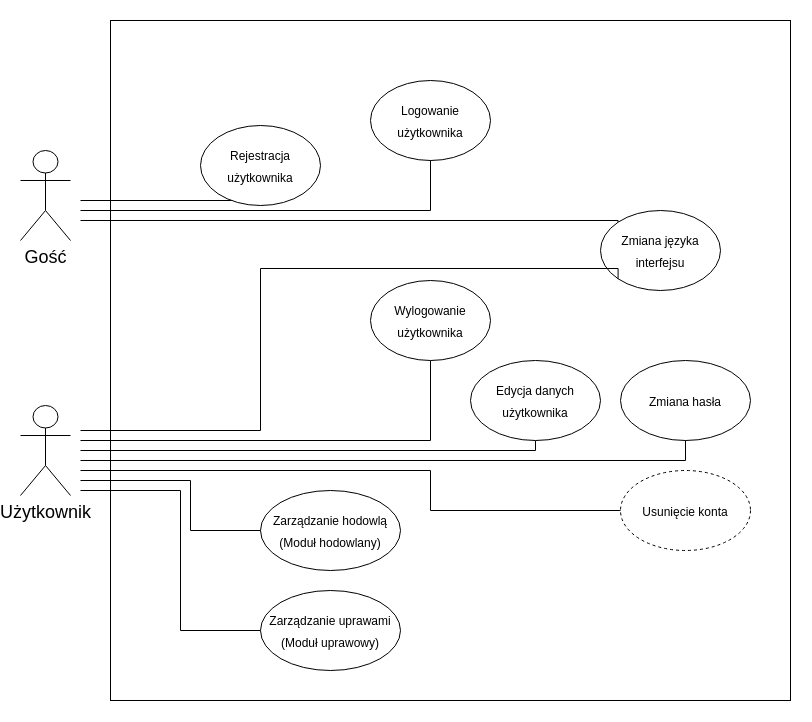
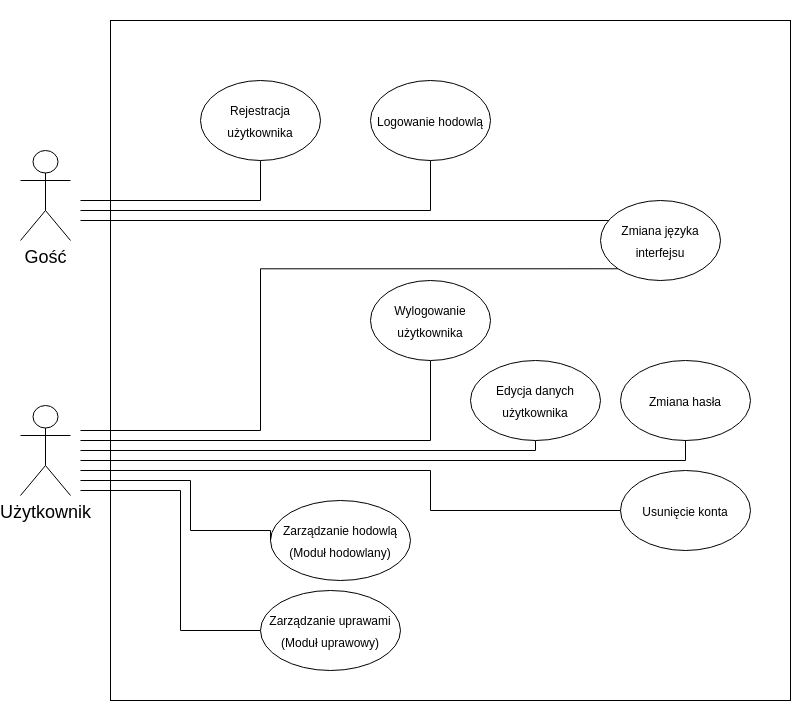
node "Logowanie użytkownika": label "Logowanie użytkownika" -> "Logowanie hodowlą"
node "Rejestracja użytkownika": moved (261, 166) -> (261, 121)
node "Zmiana języka interfejsu": moved (661, 251) -> (661, 241)
node "Usunięcie konta": style dashed -> solid
node "Zarządzanie hodowlą (Moduł hodowlany)": moved (331, 531) -> (341, 541)
